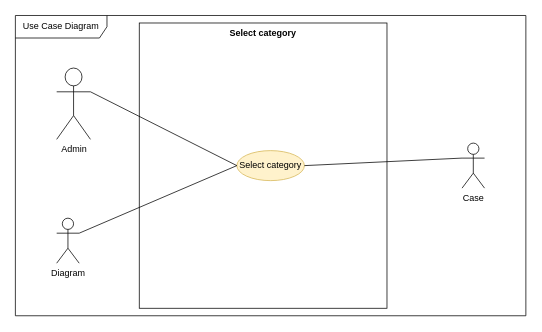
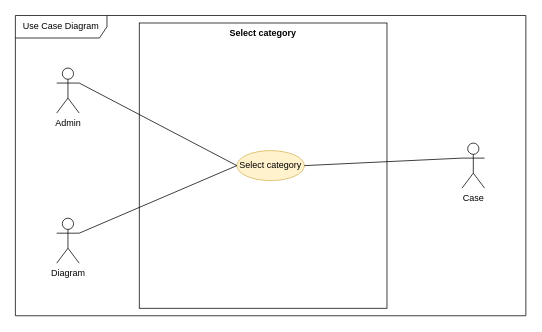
node "Admin": size 34x71 -> 23x45
